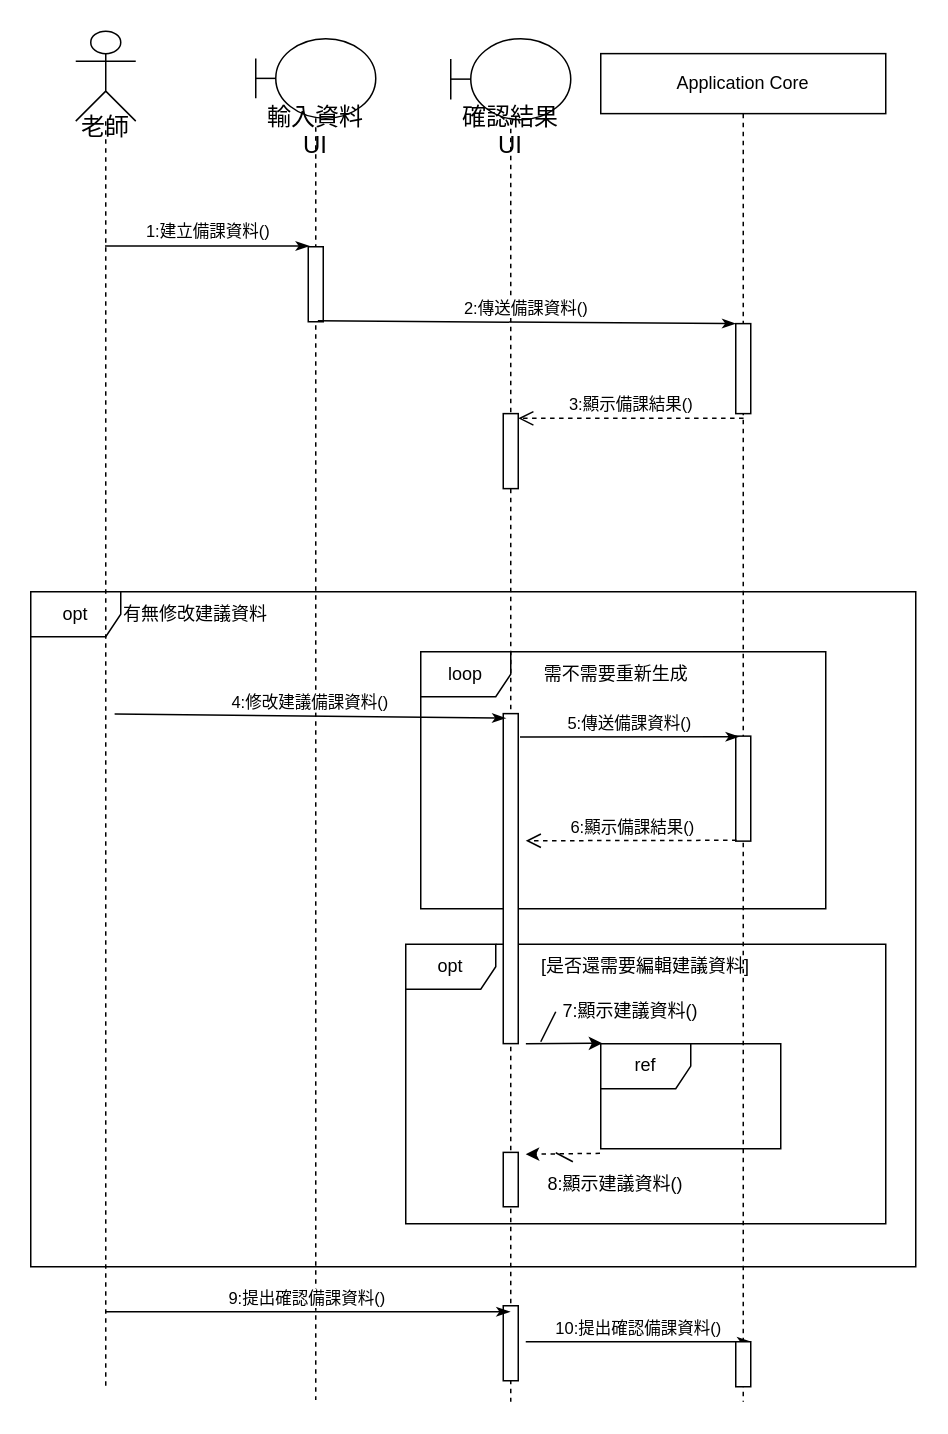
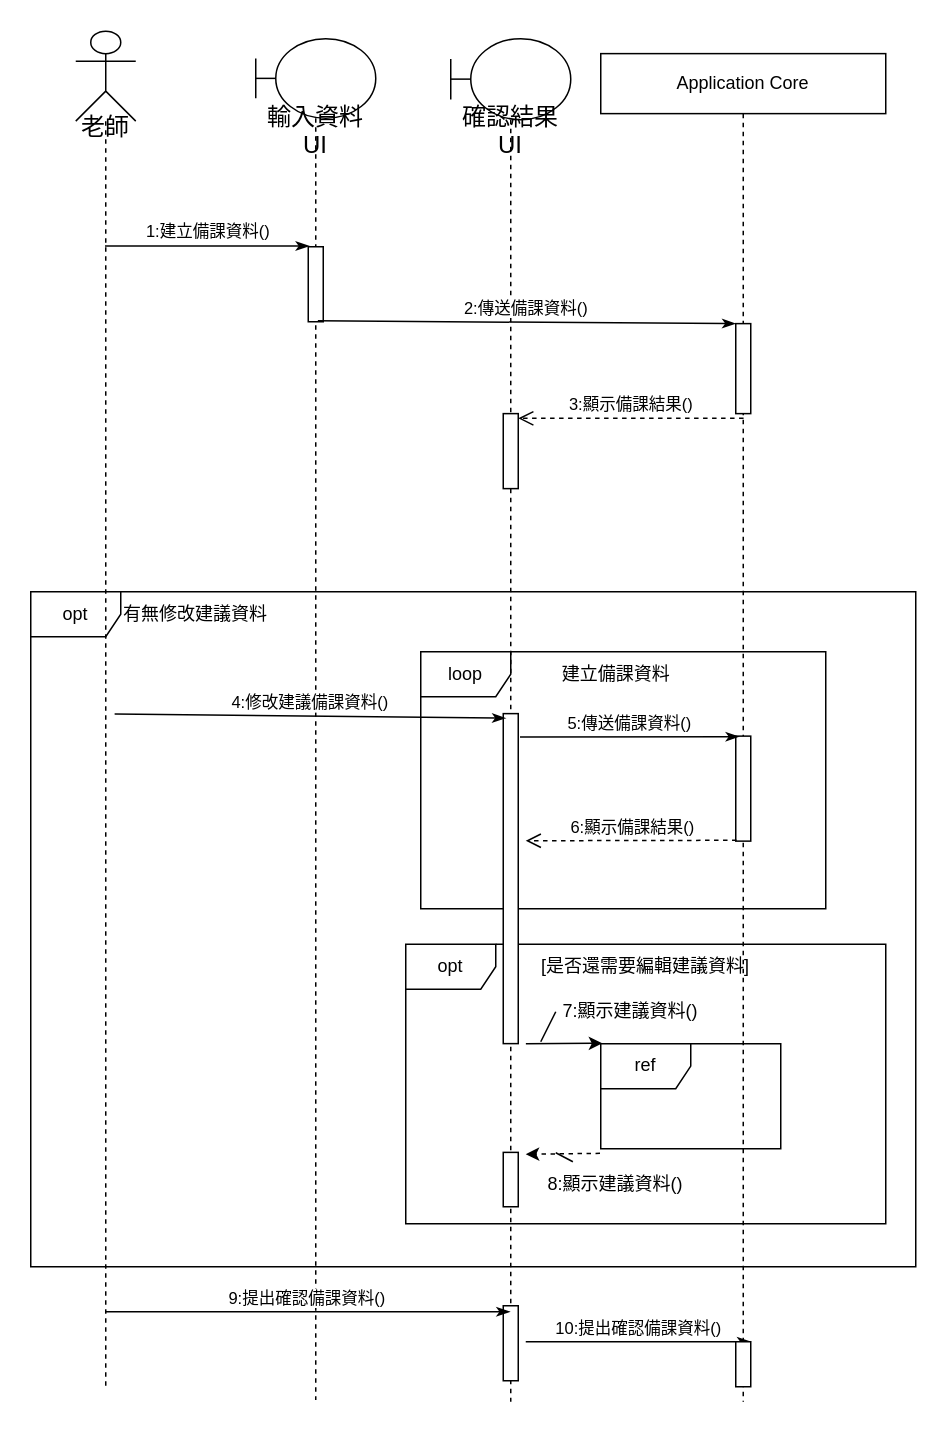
node "需不需要重新生成": label "需不需要重新生成" -> "建立備課資料"
